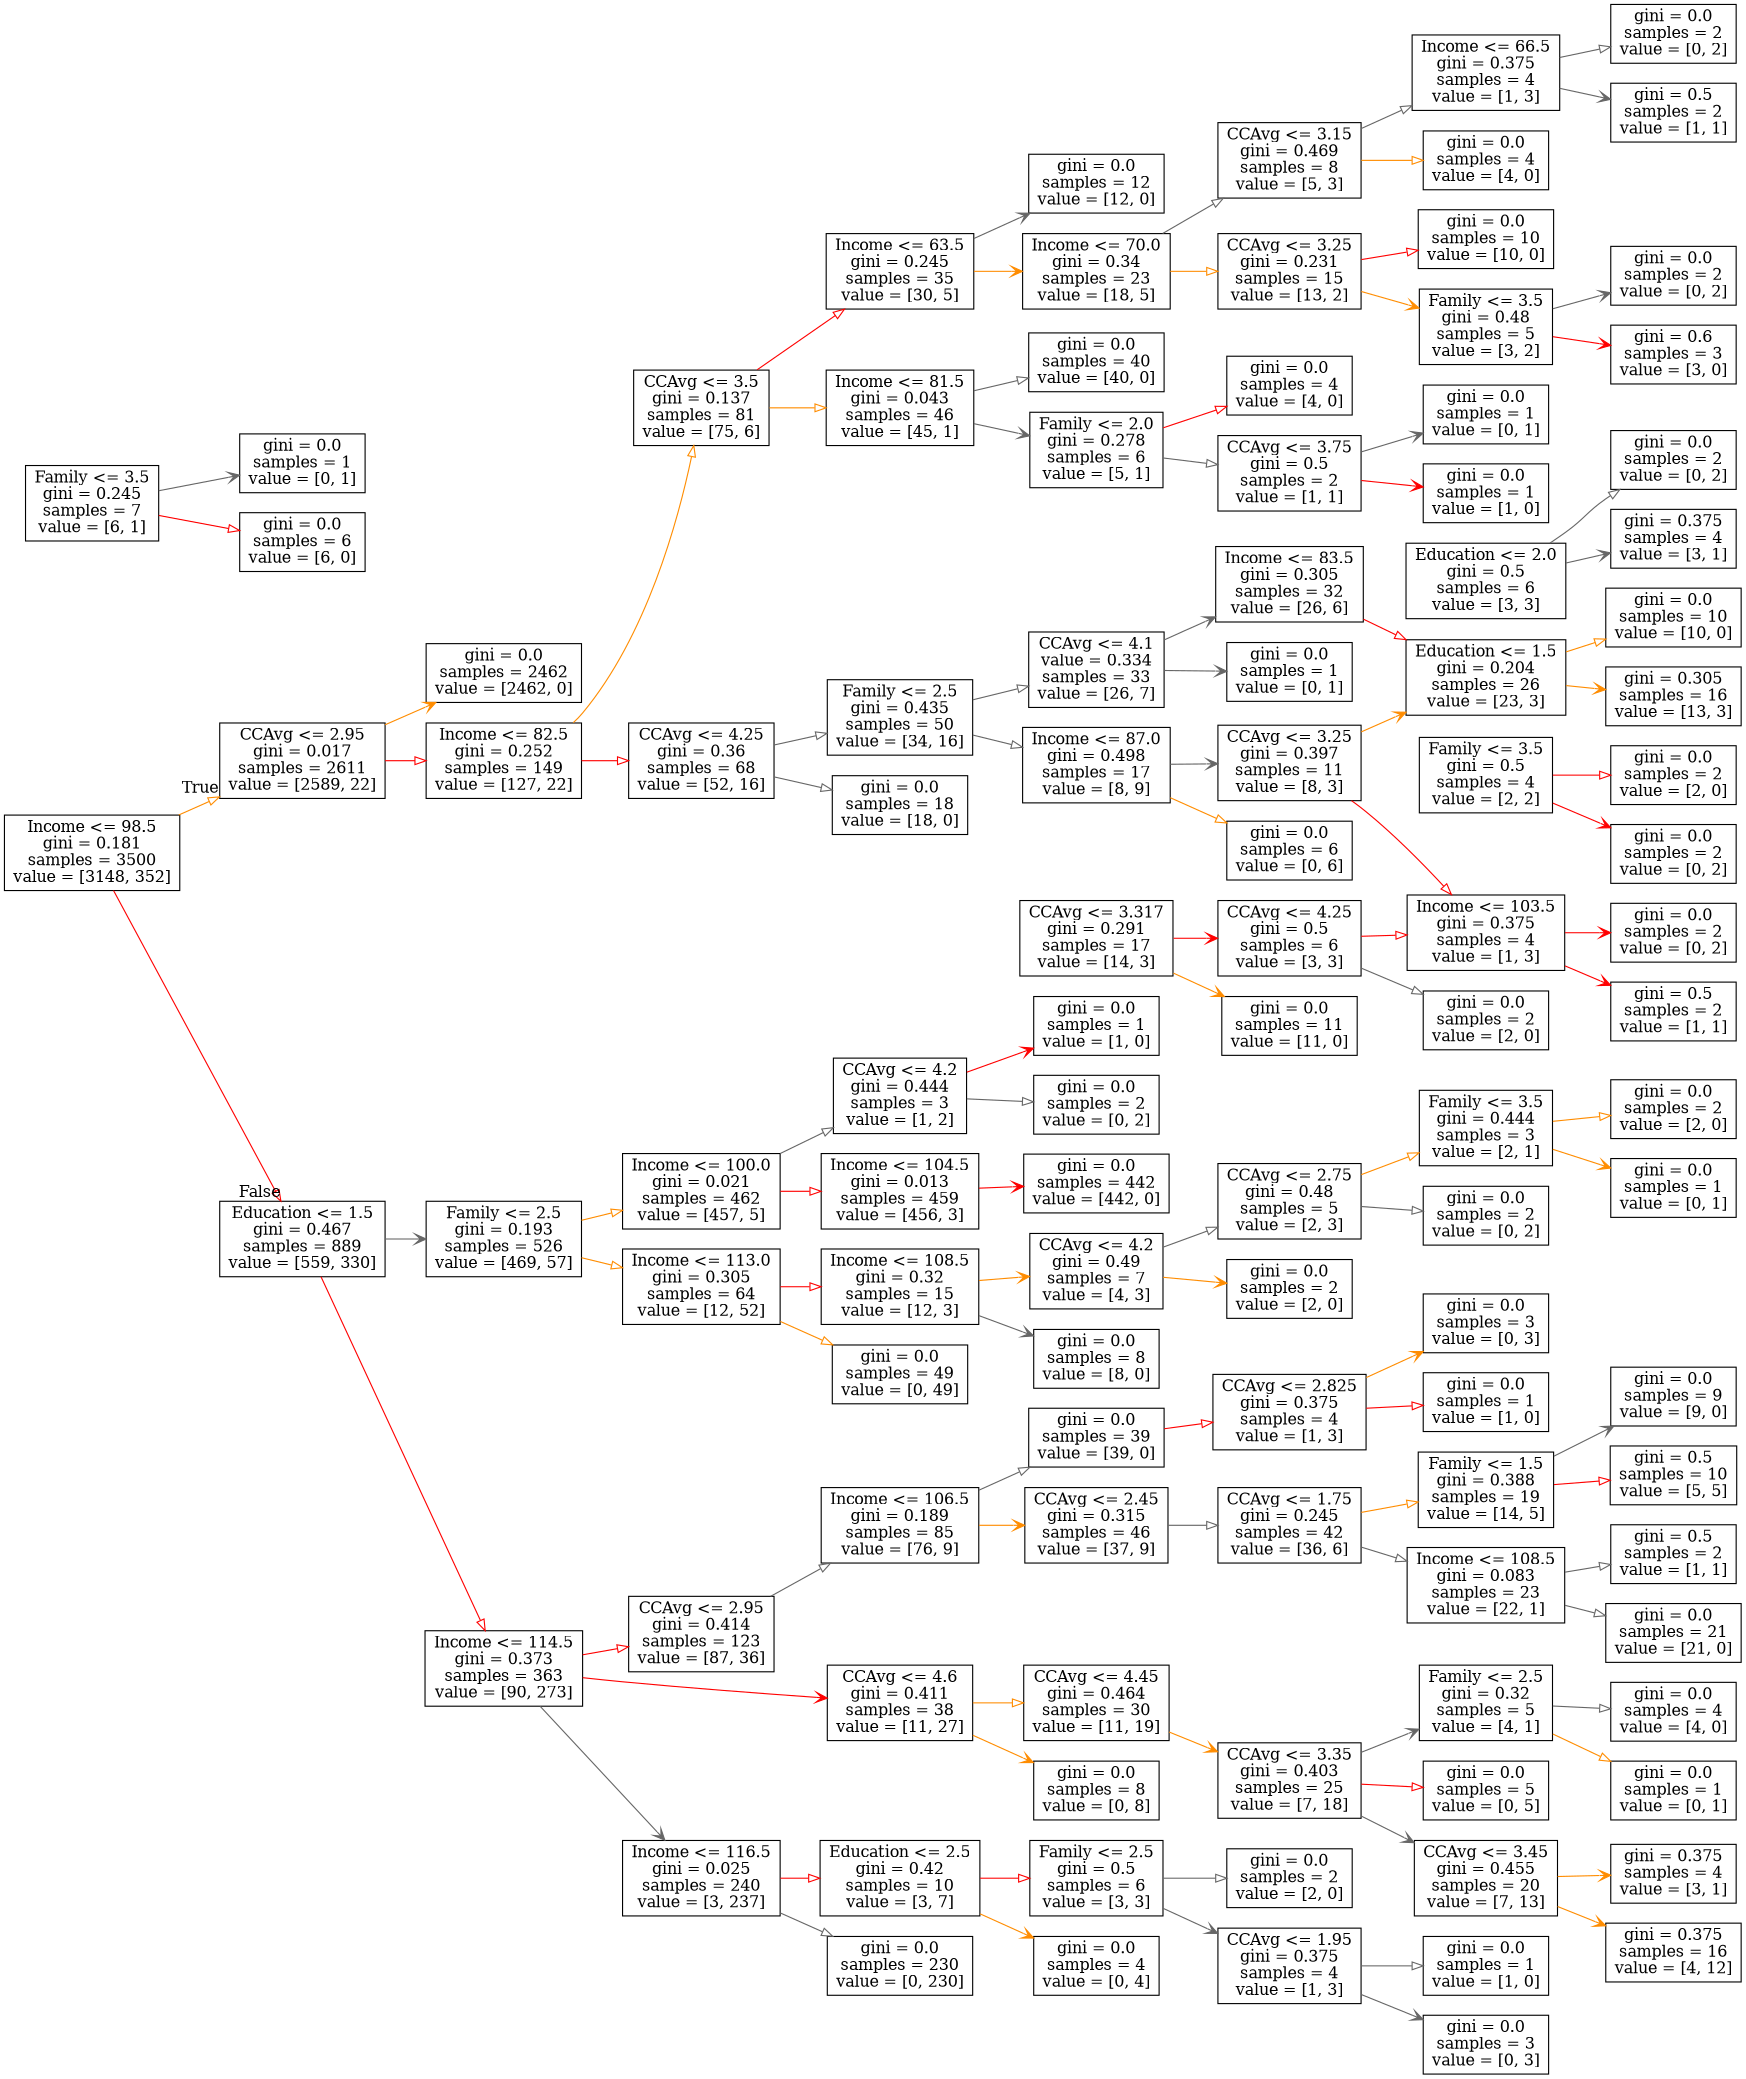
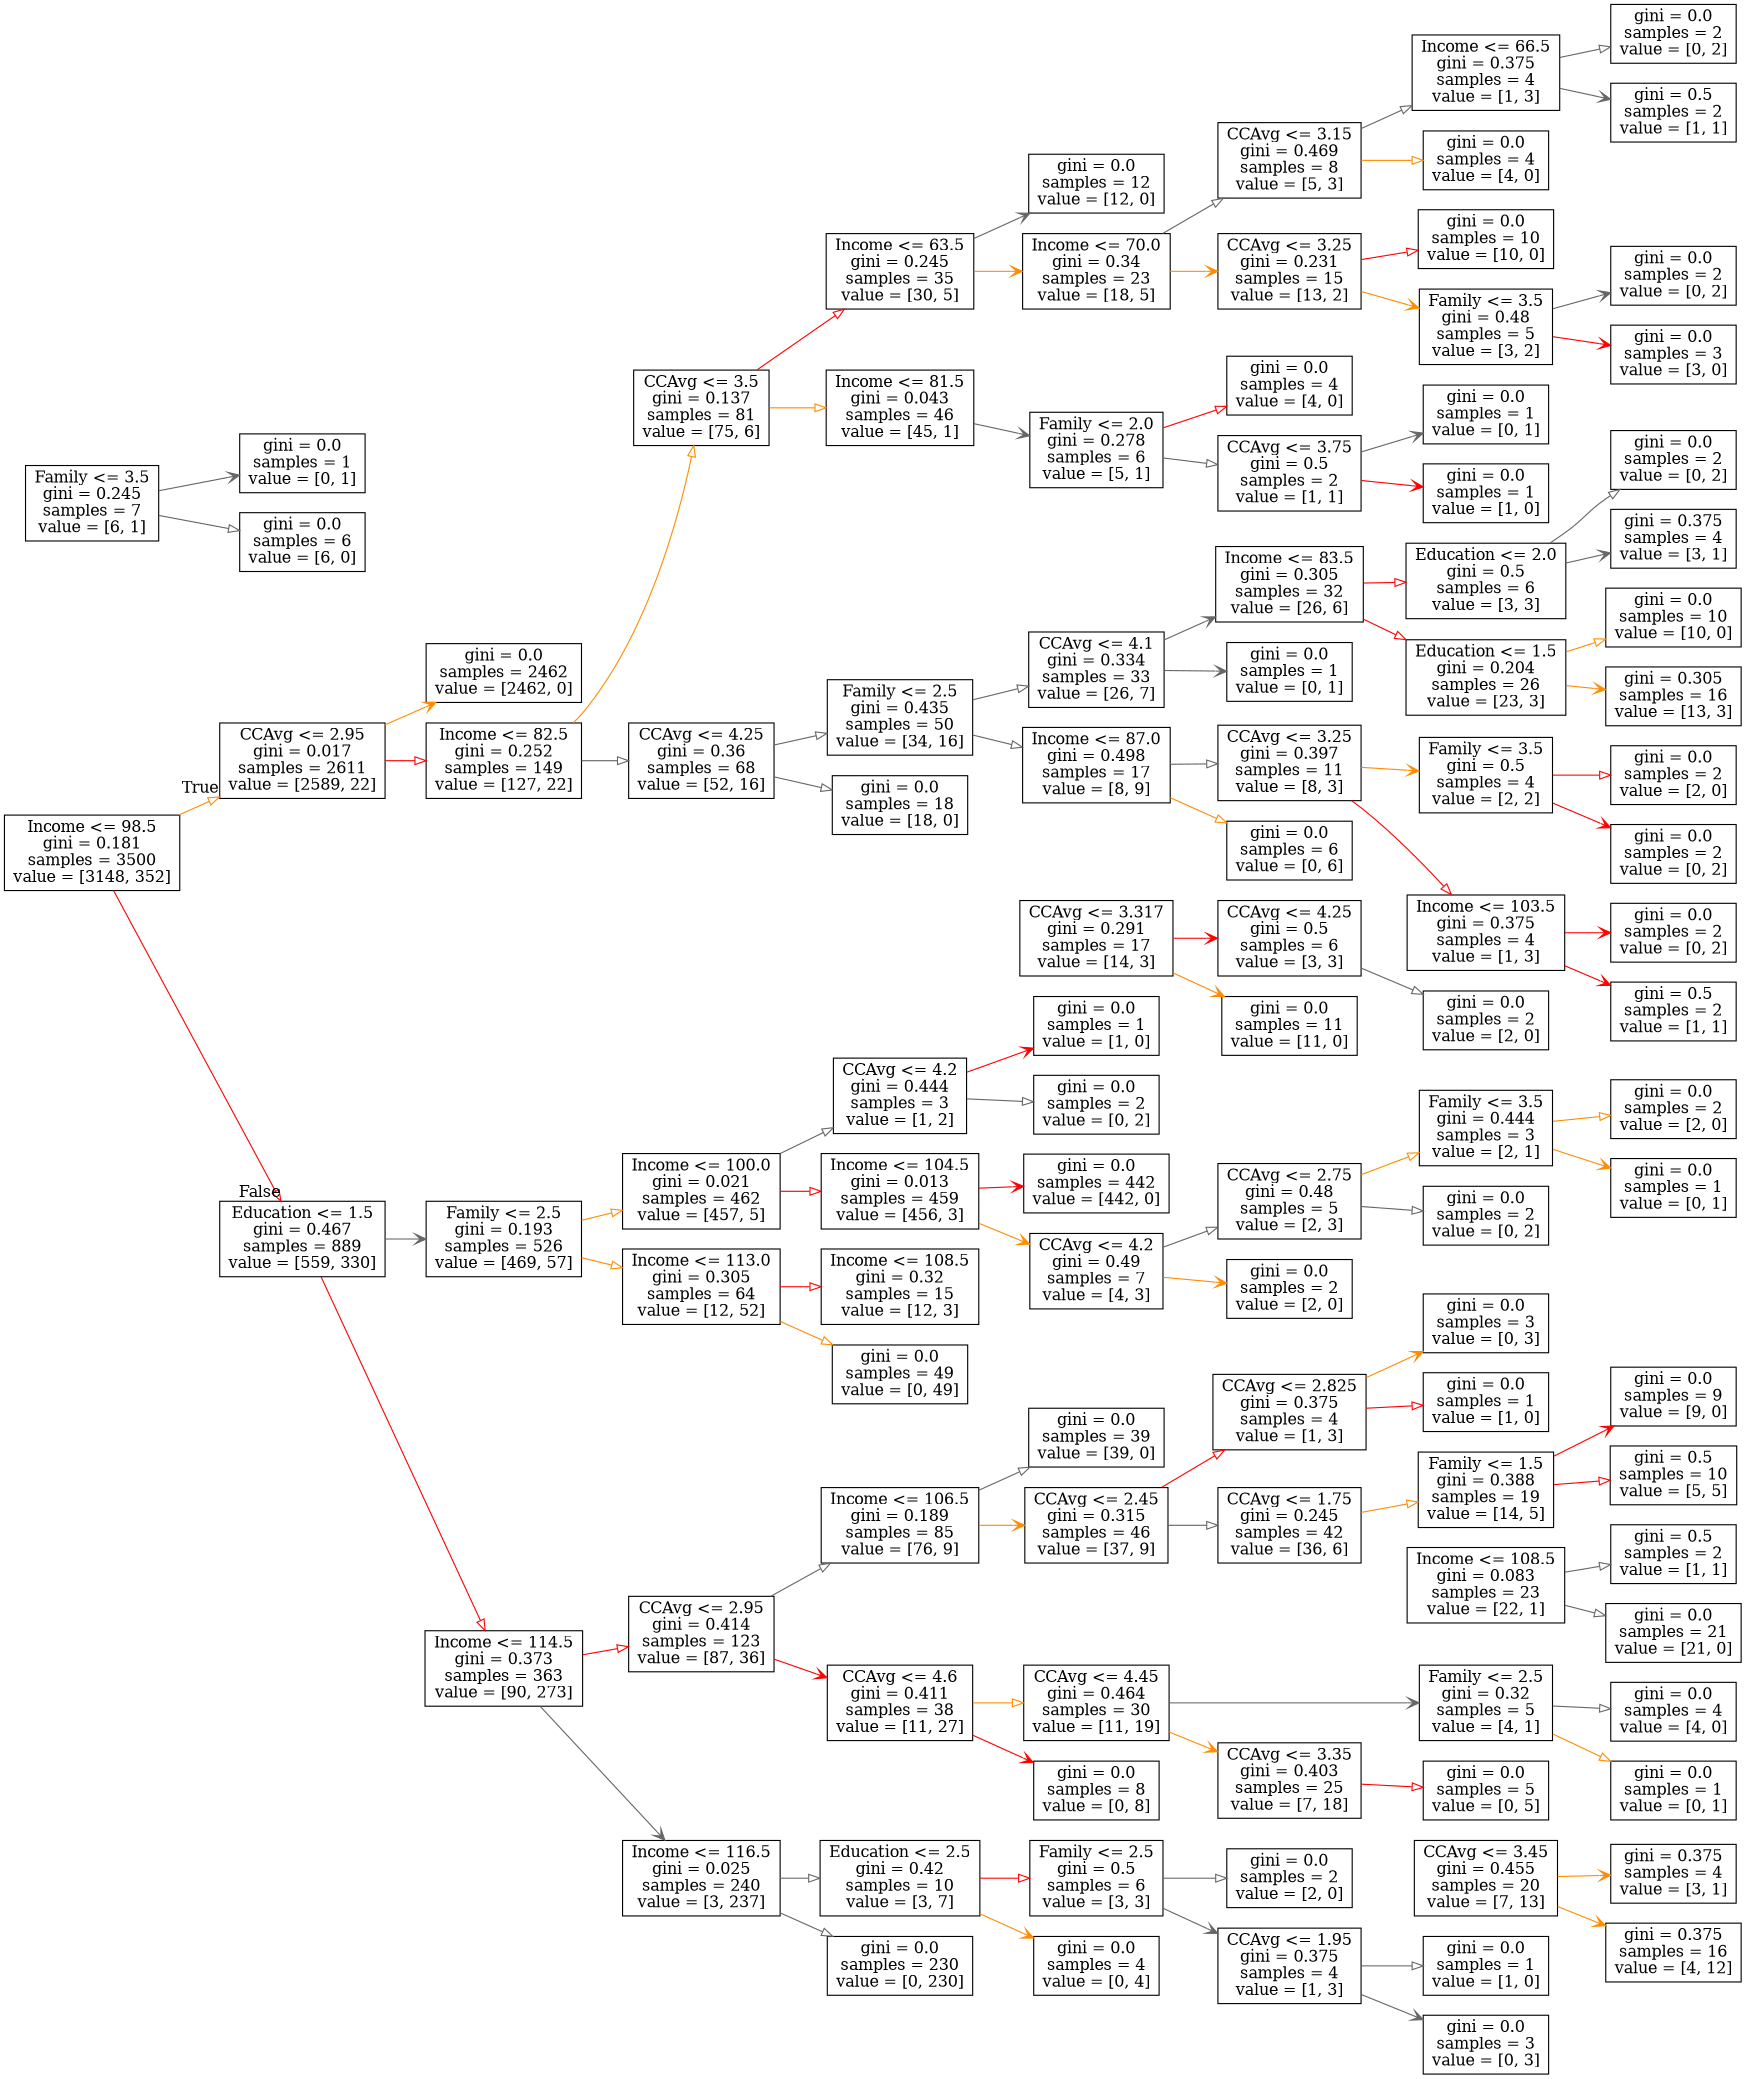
edge "Income <= 70.0 gini = 0.34 samples = 23 value = [18, 5]" -> "CCAvg <= 3.25 gini = 0.231 samples = 15 value = [13, 2]": arrowhead onormal -> vee
node "gini = 0.6 samples = 3 value = [3, 0]": label "gini = 0.6 samples = 3 value = [3, 0]" -> "gini = 0.0 samples = 3 value = [3, 0]"
node "gini = 0.0 samples = 40 value = [40, 0]": removed
edge "Family <= 3.5 gini = 0.245 samples = 7 value = [6, 1]" -> "gini = 0.0 samples = 6 value = [6, 0]": color red -> gray40
edge "Income <= 83.5 gini = 0.305 samples = 32 value = [26, 6]" -> "Education <= 2.0 gini = 0.5 samples = 6 value = [3, 3]": added
node "CCAvg <= 4.1 value = 0.334 samples = 33 value = [26, 7]": label "CCAvg <= 4.1 value = 0.334 samples = 33 value = [26, 7]" -> "CCAvg <= 4.1 gini = 0.334 samples = 33 value = [26, 7]"
edge "CCAvg <= 3.25 gini = 0.397 samples = 11 value = [8, 3]" -> "Education <= 1.5 gini = 0.204 samples = 26 value = [23, 3]": now "CCAvg <= 3.25 gini = 0.397 samples = 11 value = [8, 3]" -> "Family <= 3.5 gini = 0.5 samples = 4 value = [2, 2]"
edge "Income <= 82.5 gini = 0.252 samples = 149 value = [127, 22]" -> "CCAvg <= 4.25 gini = 0.36 samples = 68 value = [52, 16]": color red -> gray40
edge "Income <= 87.0 gini = 0.498 samples = 17 value = [8, 9]" -> "CCAvg <= 3.25 gini = 0.397 samples = 11 value = [8, 3]": arrowhead vee -> onormal
edge "CCAvg <= 4.25 gini = 0.5 samples = 6 value = [3, 3]" -> "Income <= 103.5 gini = 0.375 samples = 4 value = [1, 3]": removed
edge "Income <= 108.5 gini = 0.32 samples = 15 value = [12, 3]" -> "CCAvg <= 4.2 gini = 0.49 samples = 7 value = [4, 3]": now "Income <= 104.5 gini = 0.013 samples = 459 value = [456, 3]" -> "CCAvg <= 4.2 gini = 0.49 samples = 7 value = [4, 3]"
node "gini = 0.0 samples = 8 value = [8, 0]": removed
edge "gini = 0.0 samples = 39 value = [39, 0]" -> "CCAvg <= 2.825 gini = 0.375 samples = 4 value = [1, 3]": now "CCAvg <= 2.45 gini = 0.315 samples = 46 value = [37, 9]" -> "CCAvg <= 2.825 gini = 0.375 samples = 4 value = [1, 3]"
edge "Family <= 1.5 gini = 0.388 samples = 19 value = [14, 5]" -> "gini = 0.0 samples = 9 value = [9, 0]": color gray40 -> red
edge "CCAvg <= 1.75 gini = 0.245 samples = 42 value = [36, 6]" -> "Income <= 108.5 gini = 0.083 samples = 23 value = [22, 1]": removed
edge "Income <= 114.5 gini = 0.373 samples = 363 value = [90, 273]" -> "CCAvg <= 4.6 gini = 0.411 samples = 38 value = [11, 27]": now "CCAvg <= 2.95 gini = 0.414 samples = 123 value = [87, 36]" -> "CCAvg <= 4.6 gini = 0.411 samples = 38 value = [11, 27]"
edge "CCAvg <= 3.35 gini = 0.403 samples = 25 value = [7, 18]" -> "Family <= 2.5 gini = 0.32 samples = 5 value = [4, 1]": now "CCAvg <= 4.45 gini = 0.464 samples = 30 value = [11, 19]" -> "Family <= 2.5 gini = 0.32 samples = 5 value = [4, 1]"
edge "CCAvg <= 4.6 gini = 0.411 samples = 38 value = [11, 27]" -> "gini = 0.0 samples = 8 value = [0, 8]": color darkorange -> red
edge "CCAvg <= 3.35 gini = 0.403 samples = 25 value = [7, 18]" -> "CCAvg <= 3.45 gini = 0.455 samples = 20 value = [7, 13]": removed
edge "Income <= 116.5 gini = 0.025 samples = 240 value = [3, 237]" -> "Education <= 2.5 gini = 0.42 samples = 10 value = [3, 7]": color red -> gray40
